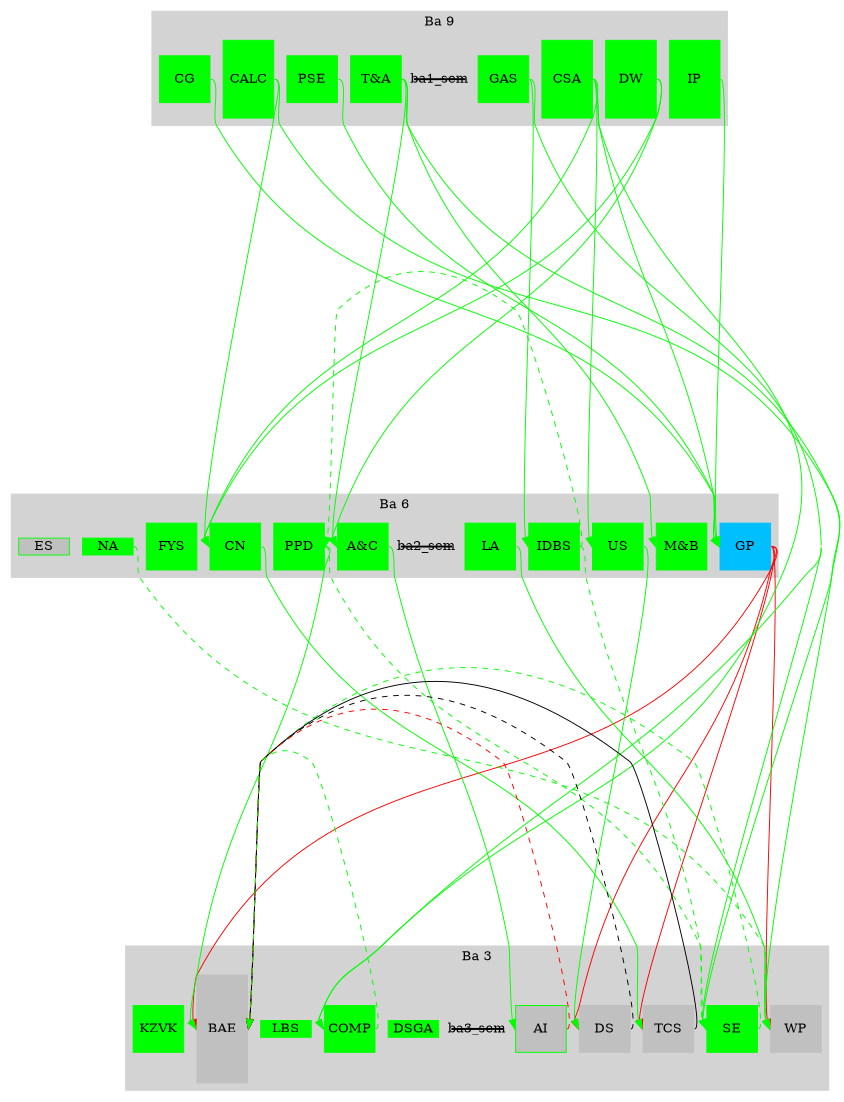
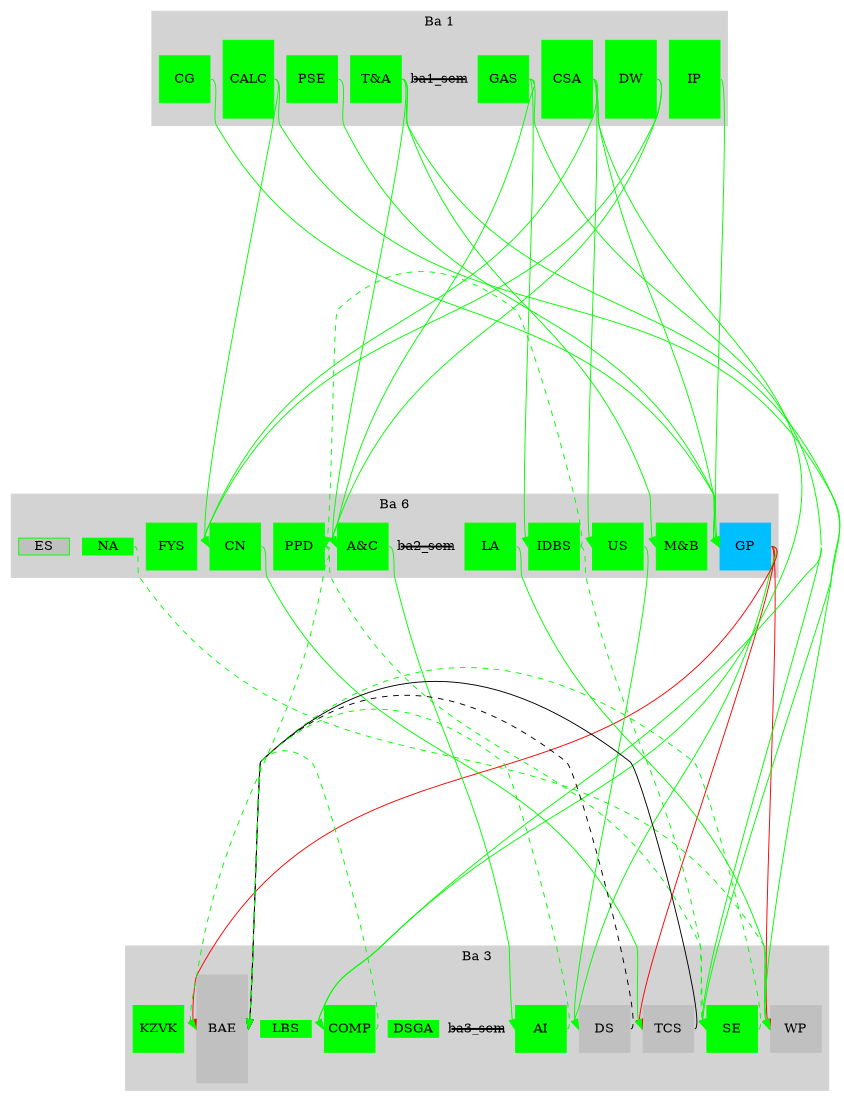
cluster "Ba 9": label "Ba 9" -> "Ba 1"
edge "GAS" -> "A&C": added
edge "AI" -> "BAE": color red -> green
edge "GP" -> "DS": color red -> green
edge "PPD" -> "BAE": style solid -> dashed
node "AI": fillcolor grey -> green
